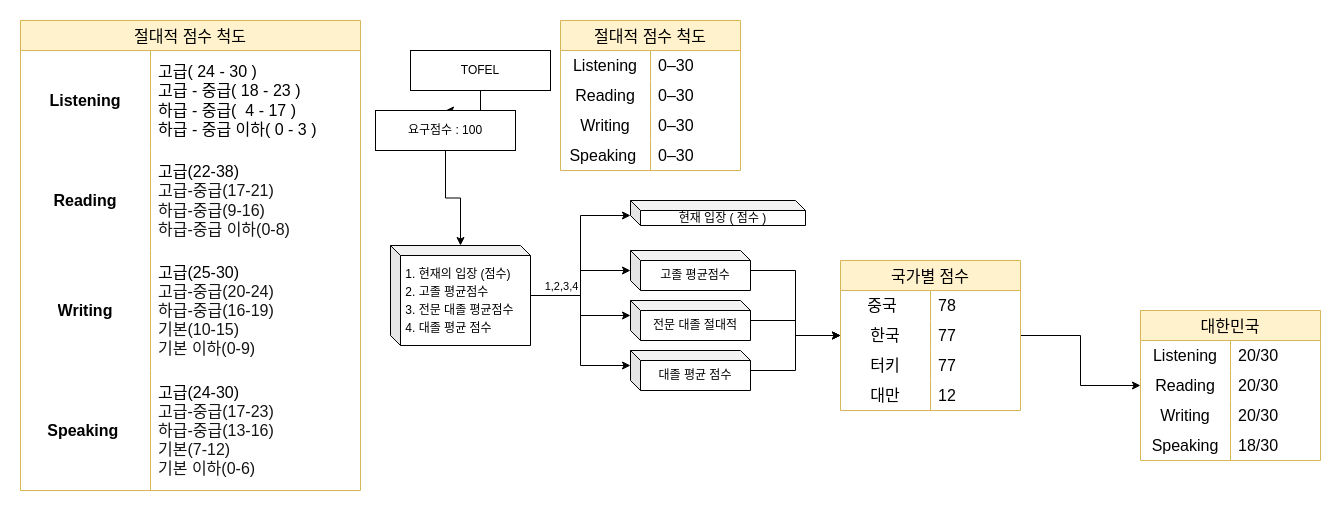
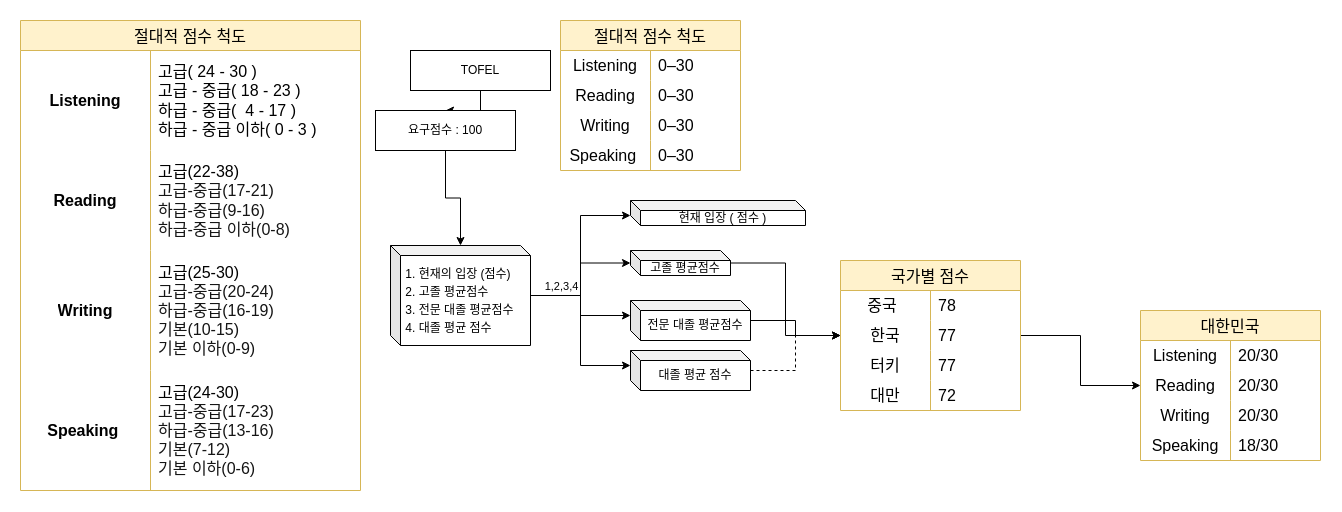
node "고졸 평균점수": size 120x40 -> 100x25
node "전문 대졸 절대적": label "전문 대졸 절대적" -> "전문 대졸 평균점수"
edge "대졸 평균 점수" -> "국가별 점수": style solid -> dashed
node "12": label "12" -> "72"
